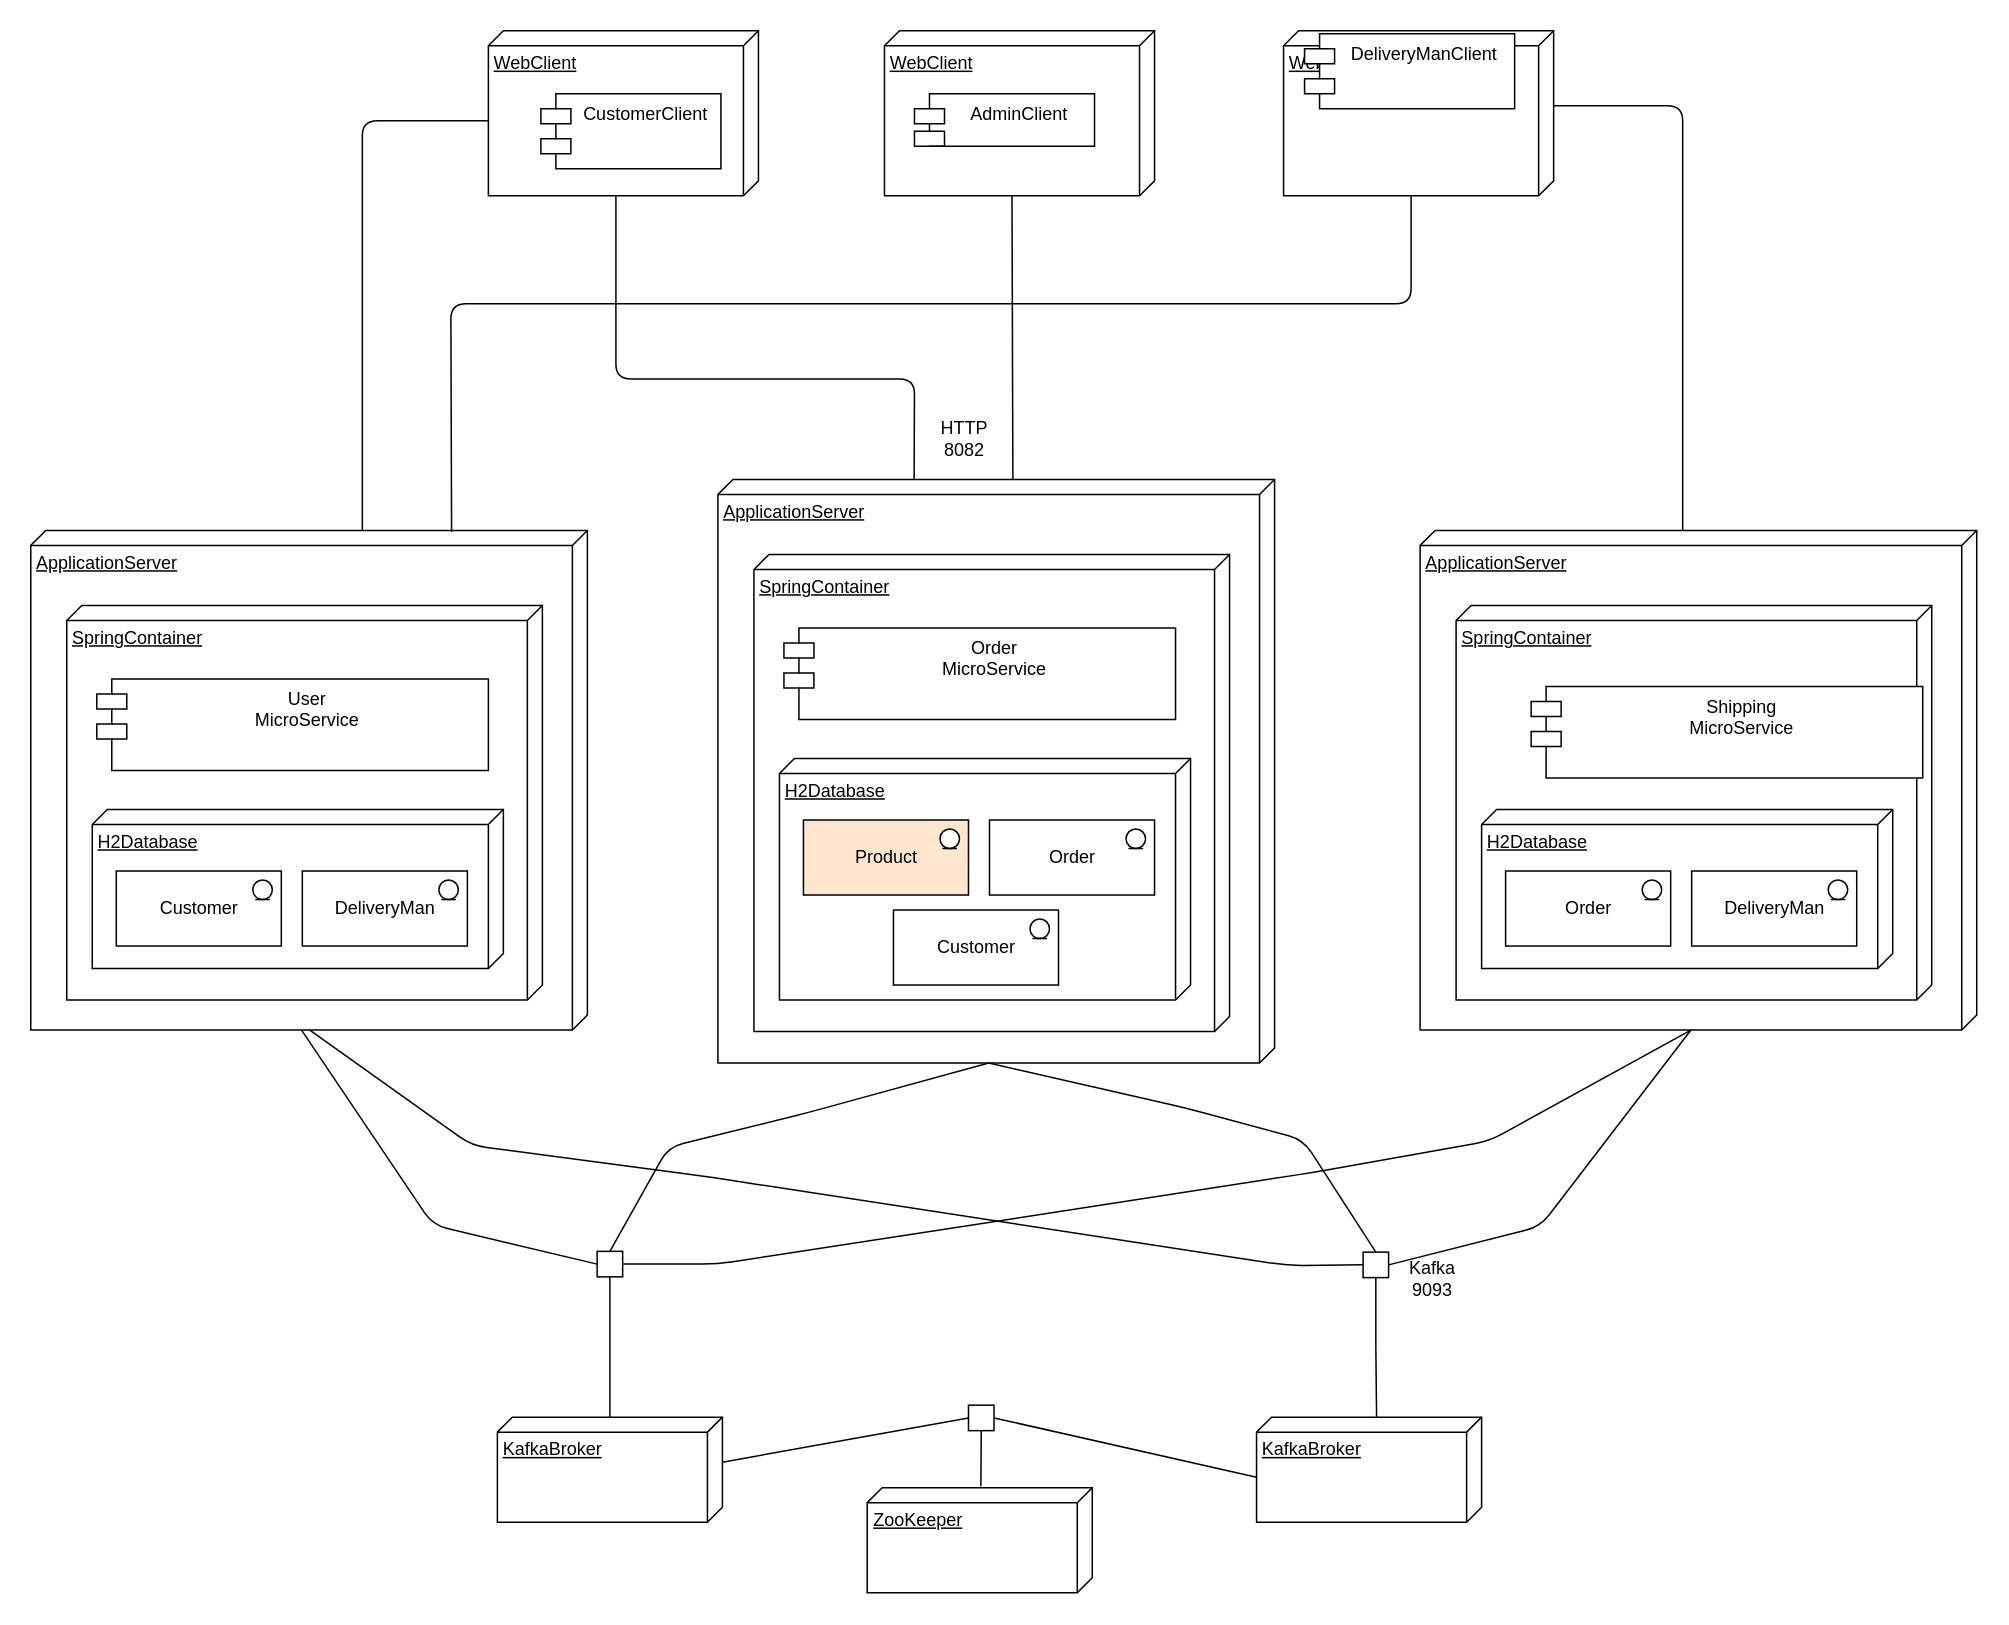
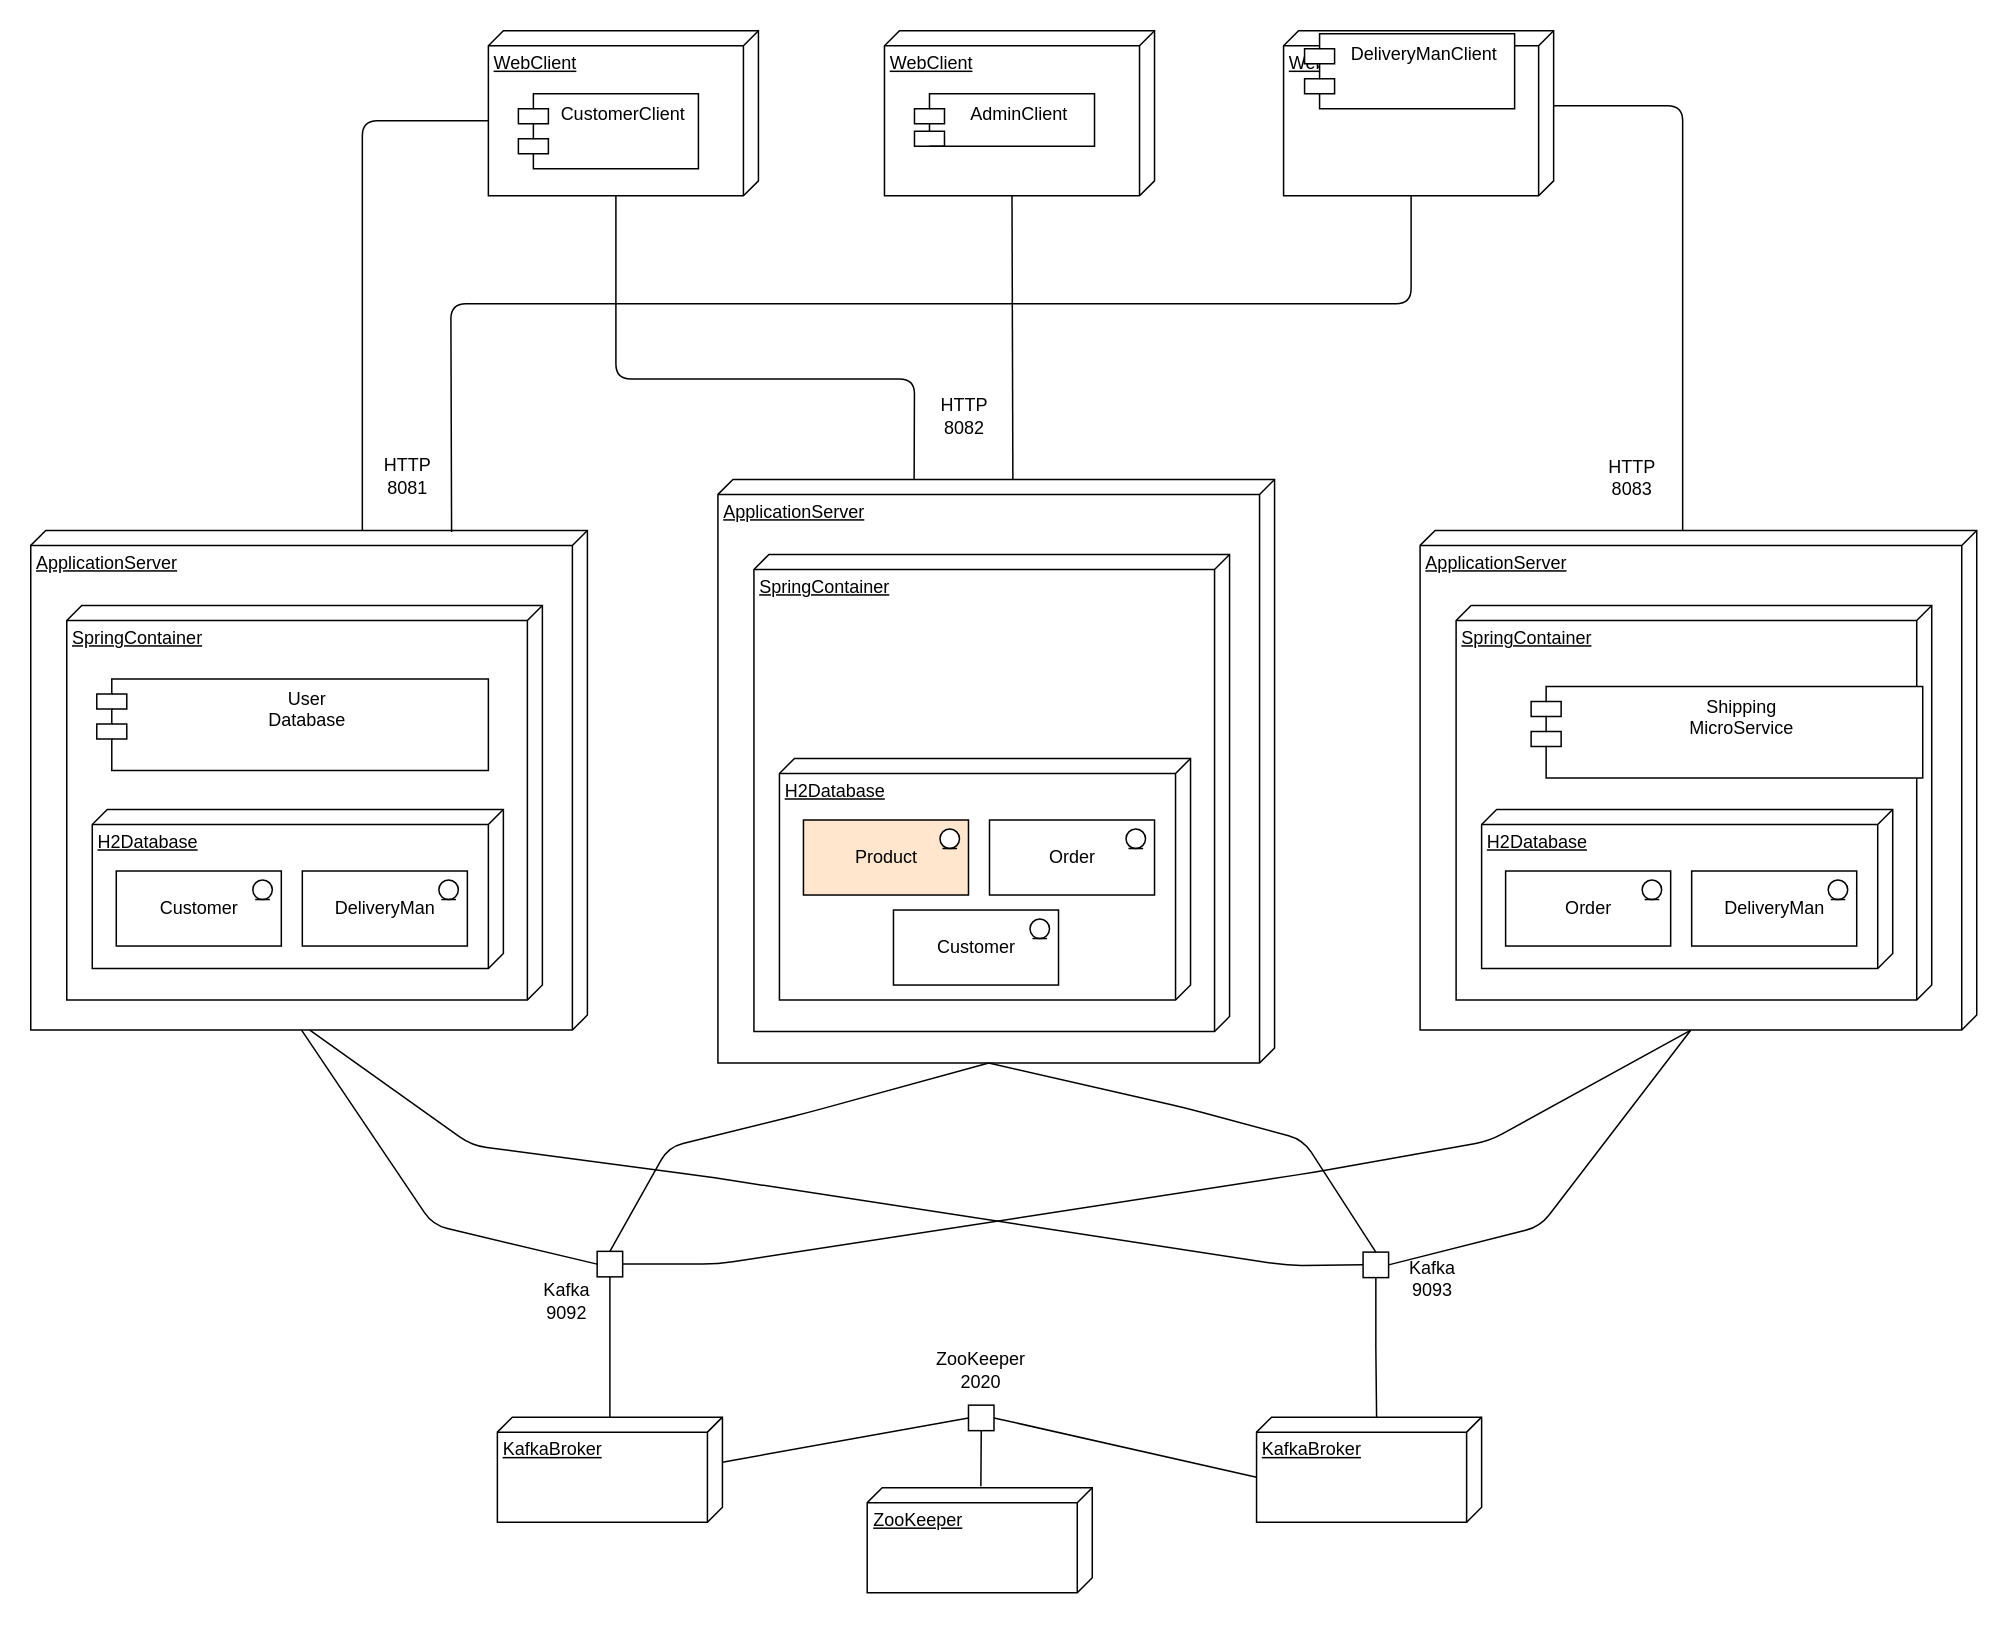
node "CustomerClient": moved (631, 131) -> (608, 131)
node "HTTP 8082": moved (963, 439) -> (963, 416)
node "HTTP 8081": added
node "HTTP 8083": added
node "Order MicroService": removed
node "User MicroService": label "User MicroService" -> "User Database"
node "Kafka 9092": added
node "ZooKeeper 2020": added
